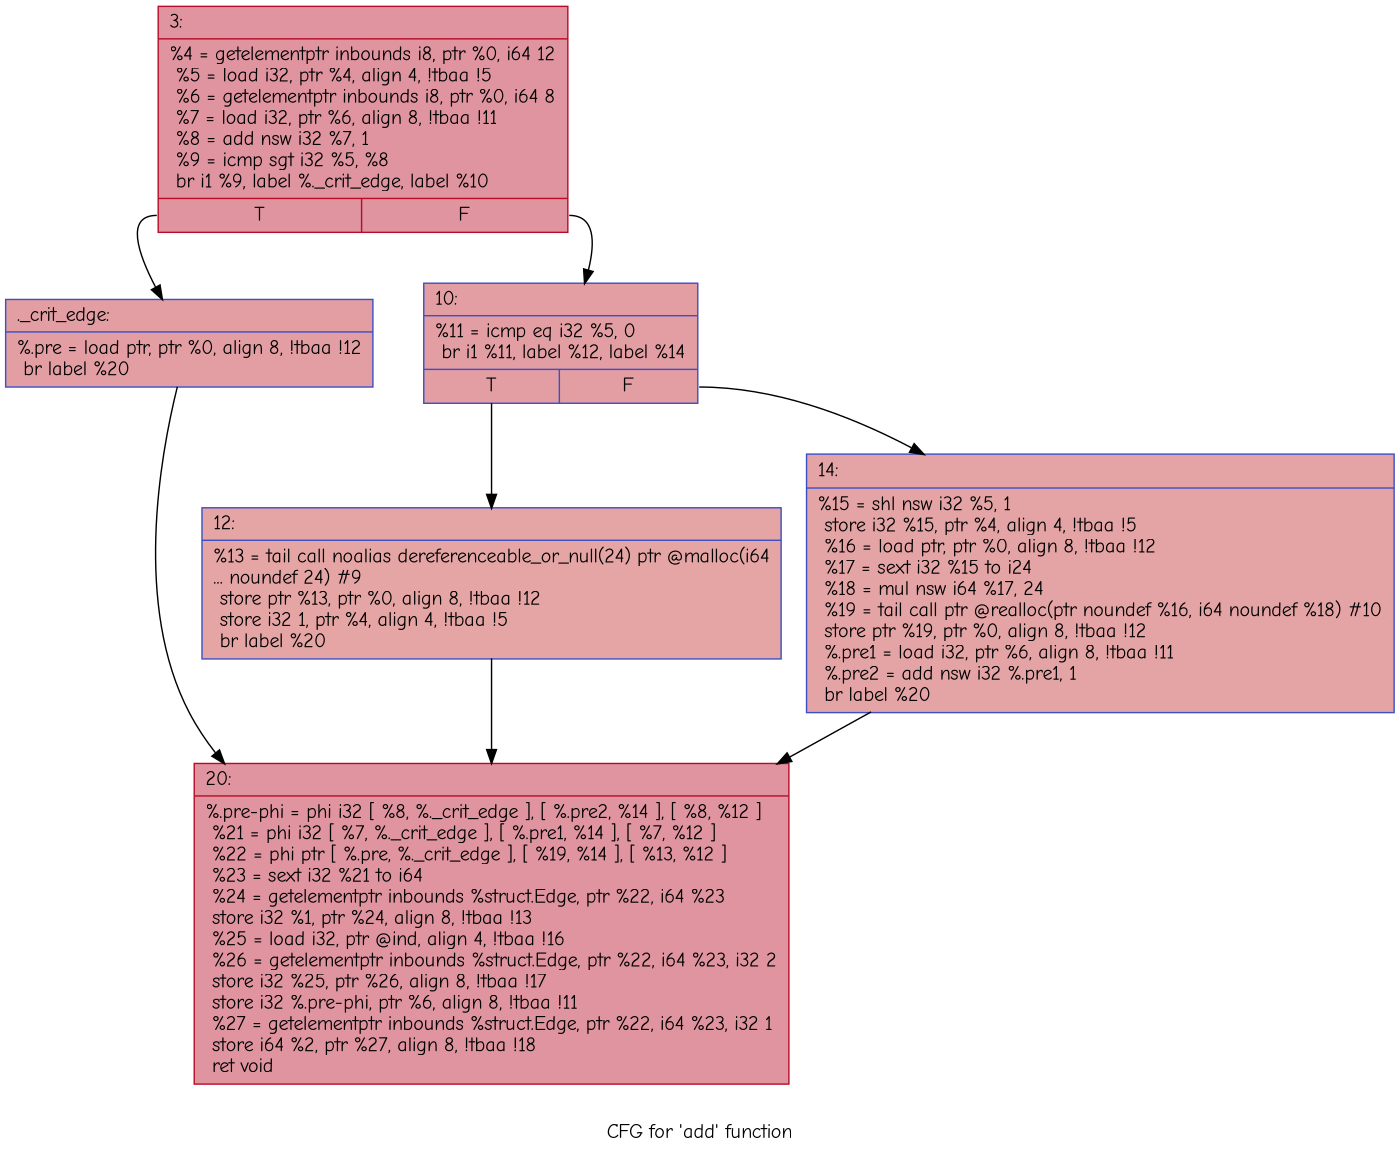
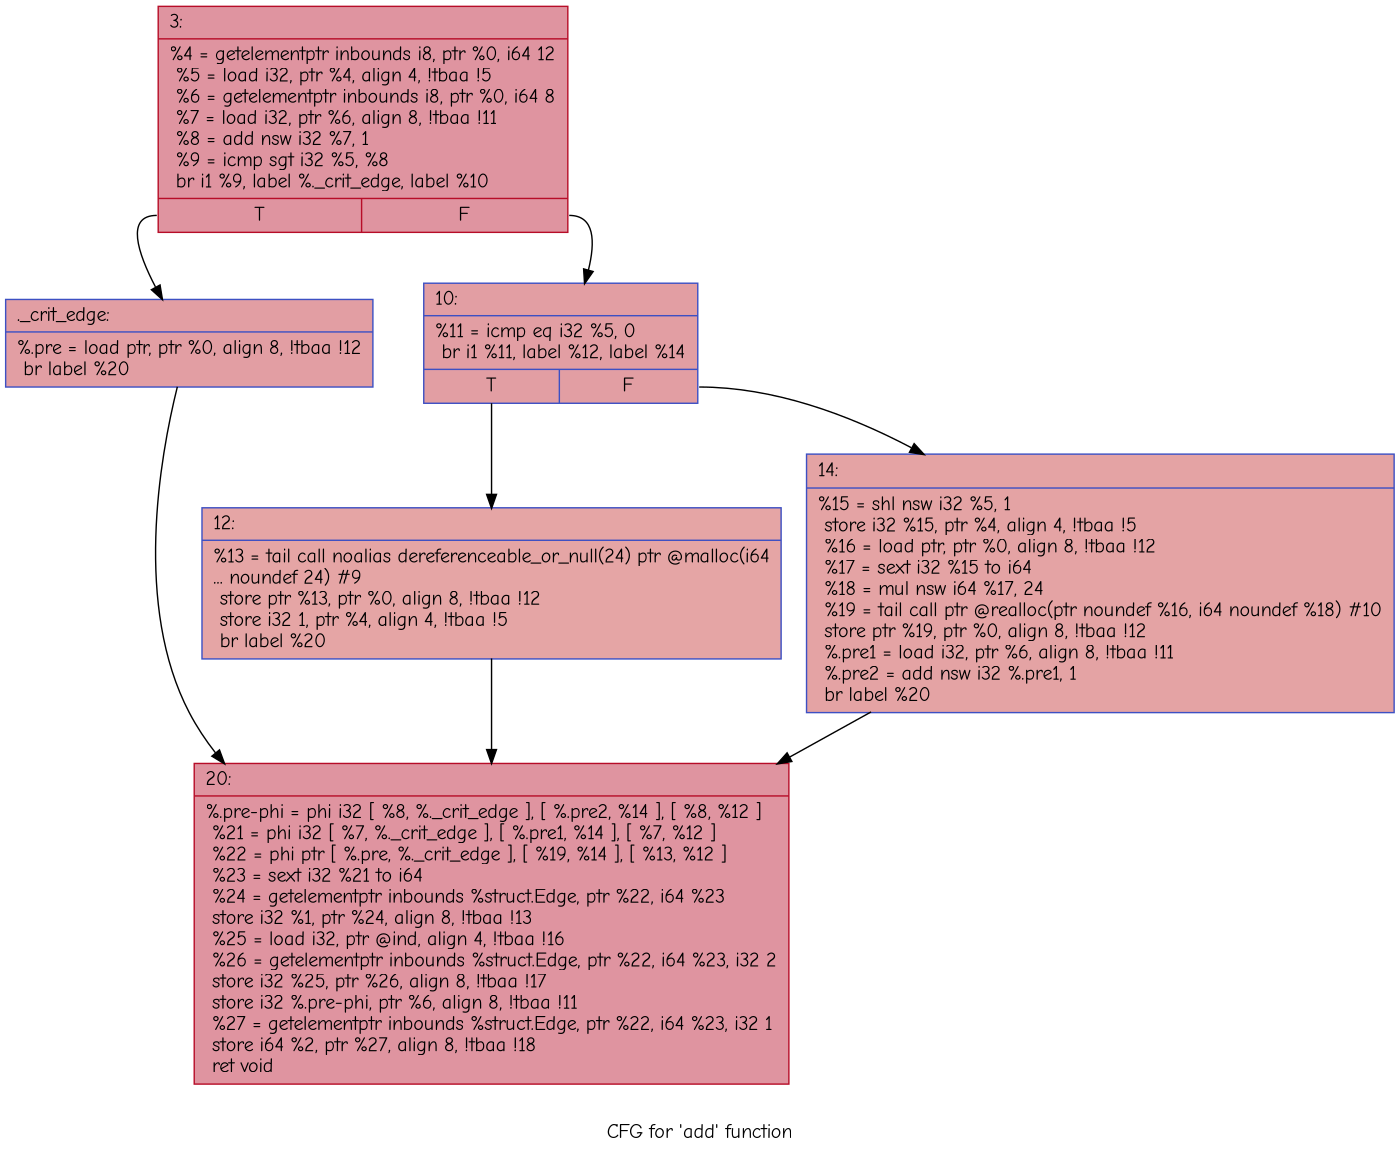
node "14:": text "%17 = sext i32 %15 to i24" -> "%17 = sext i32 %15 to i64"
